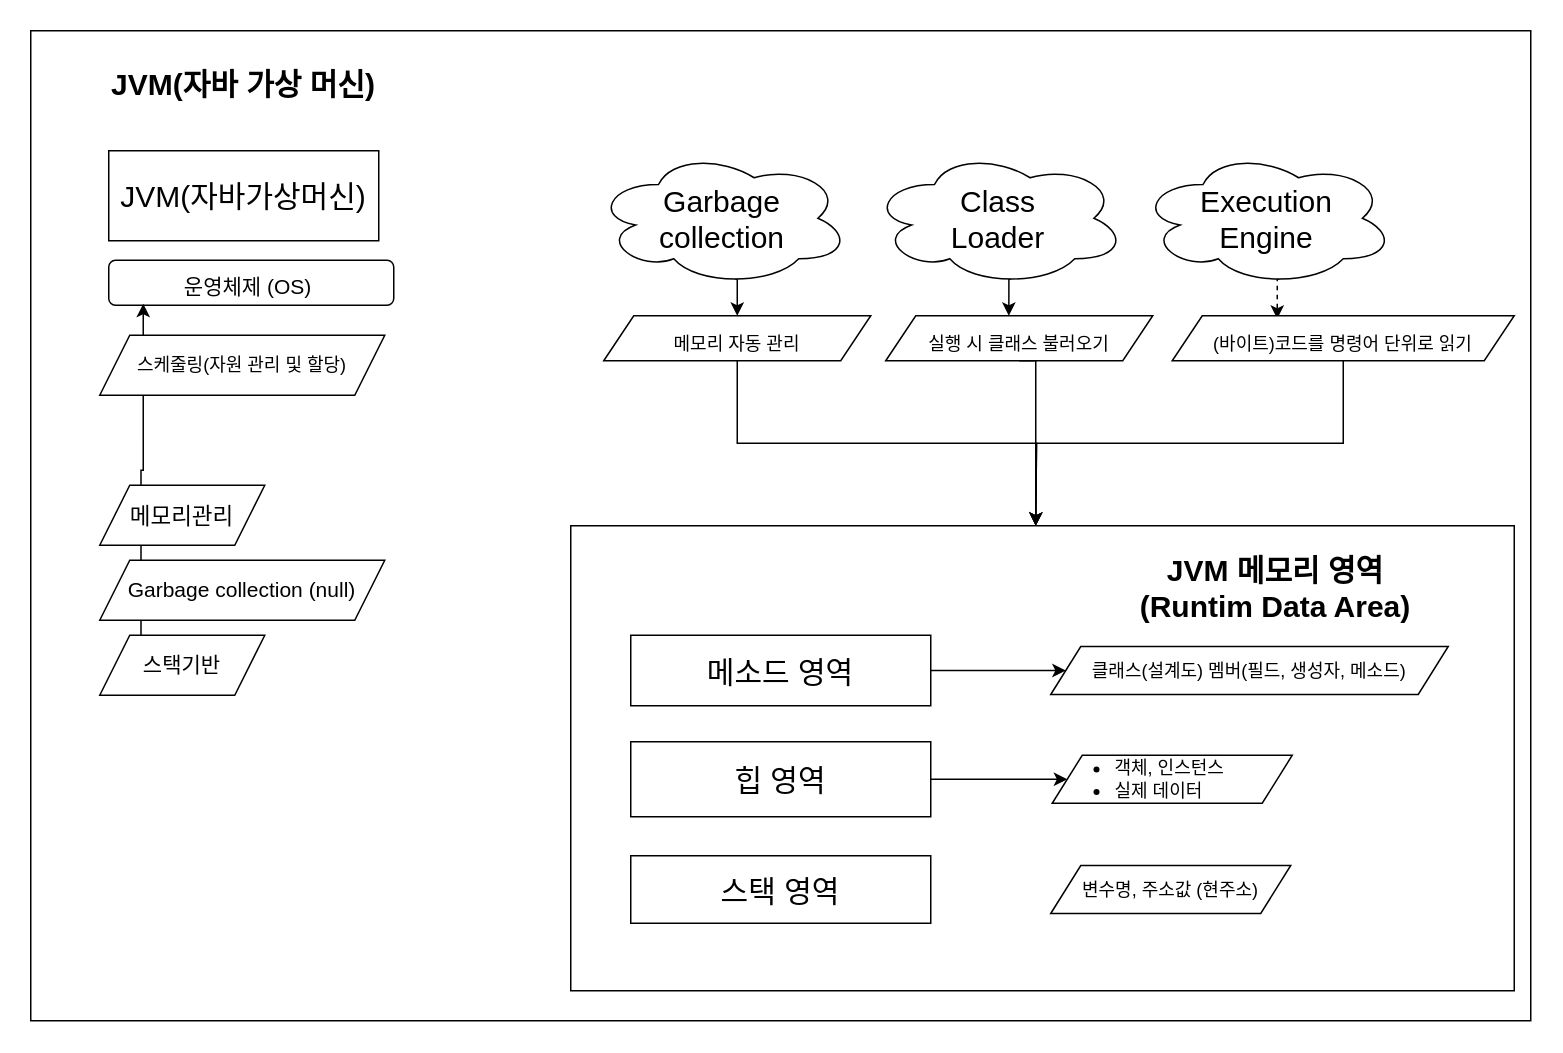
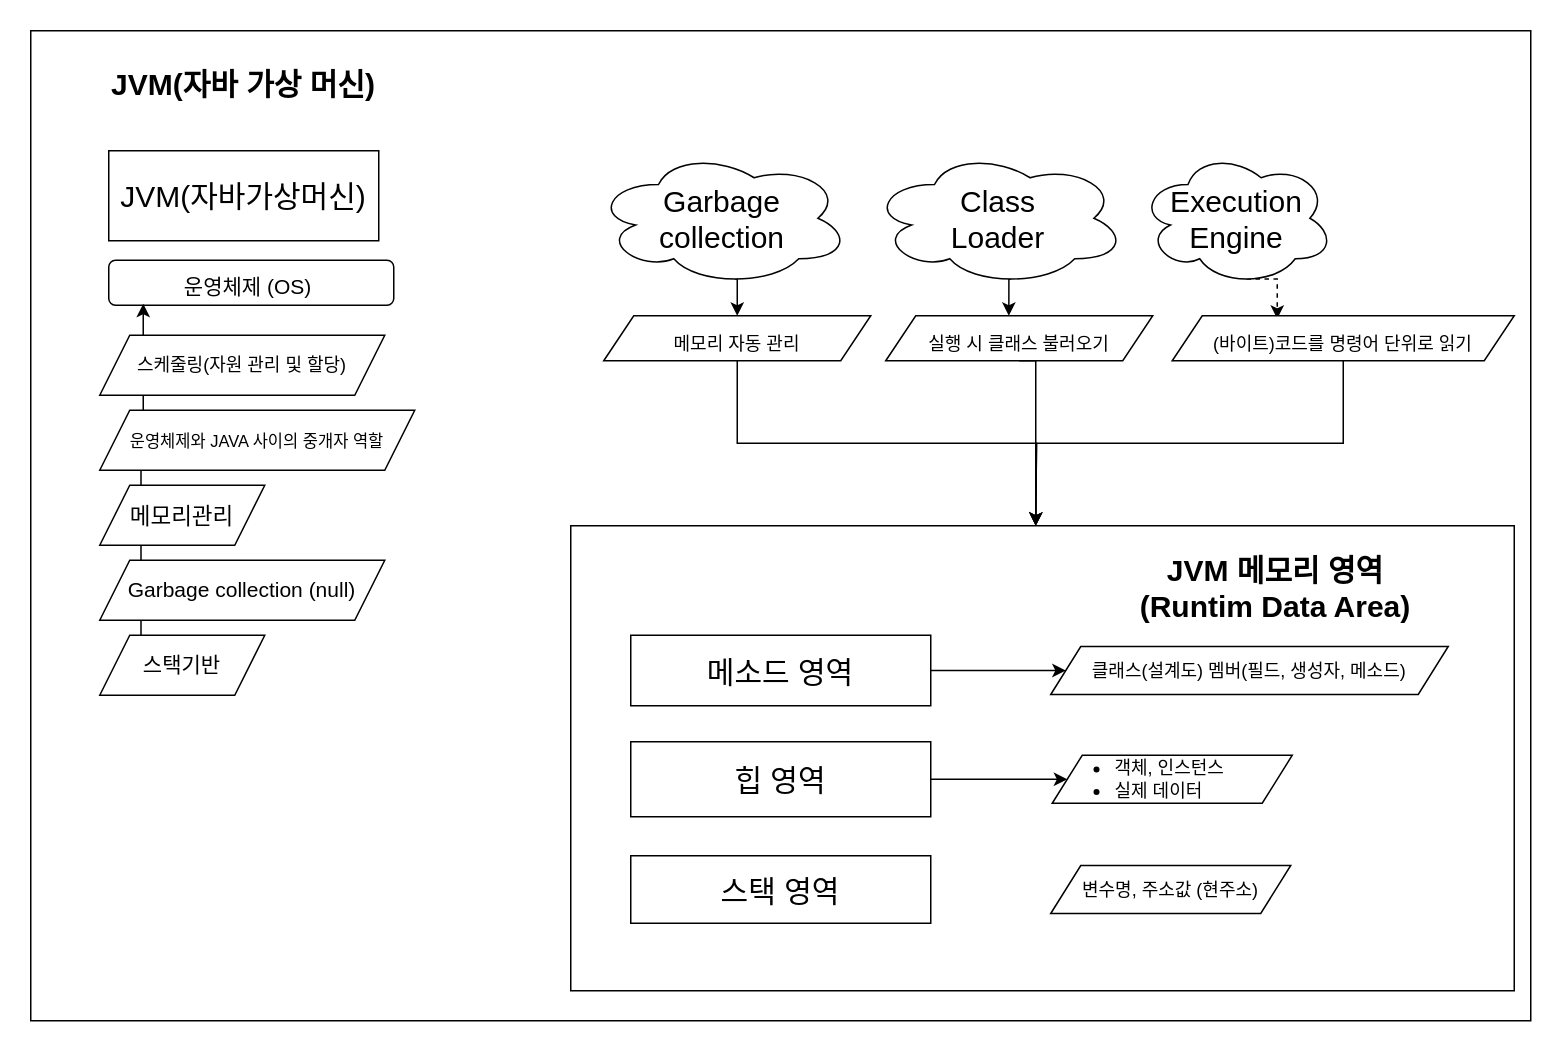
node "Execution Engine": size 255x135 -> 195x135
node "운영체제와 JAVA 사이의 중개자 역할": added
